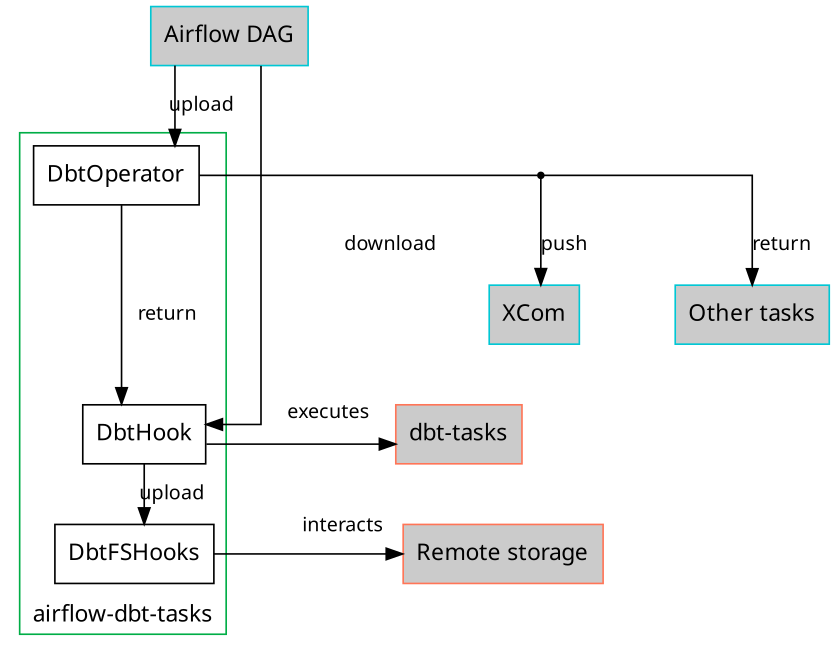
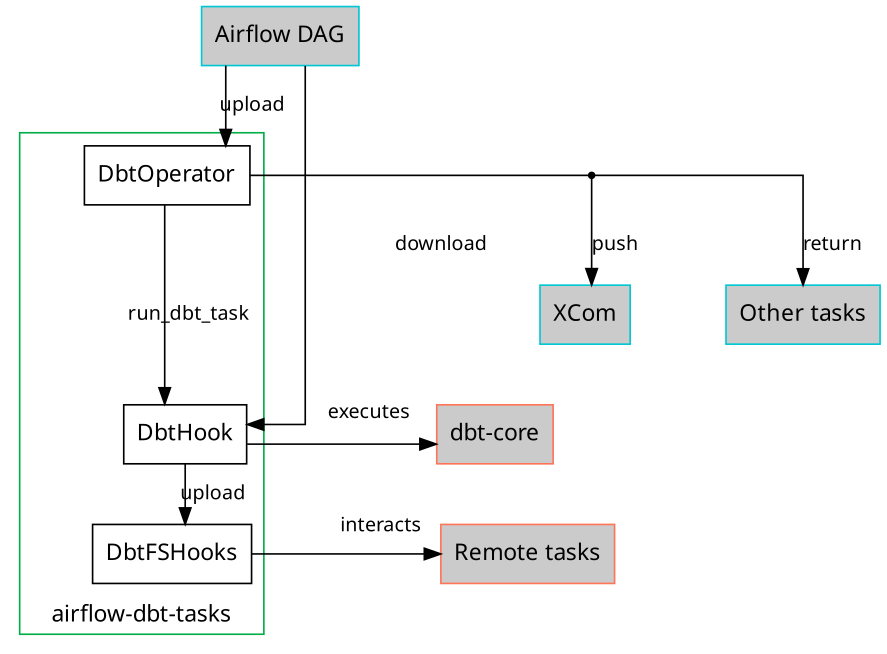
edge "DbtOperator" -> "DbtHook": label "return" -> "run_dbt_task"
node "dbt-tasks": label "dbt-tasks" -> "dbt-core"
node "Remote storage": label "Remote storage" -> "Remote tasks"
